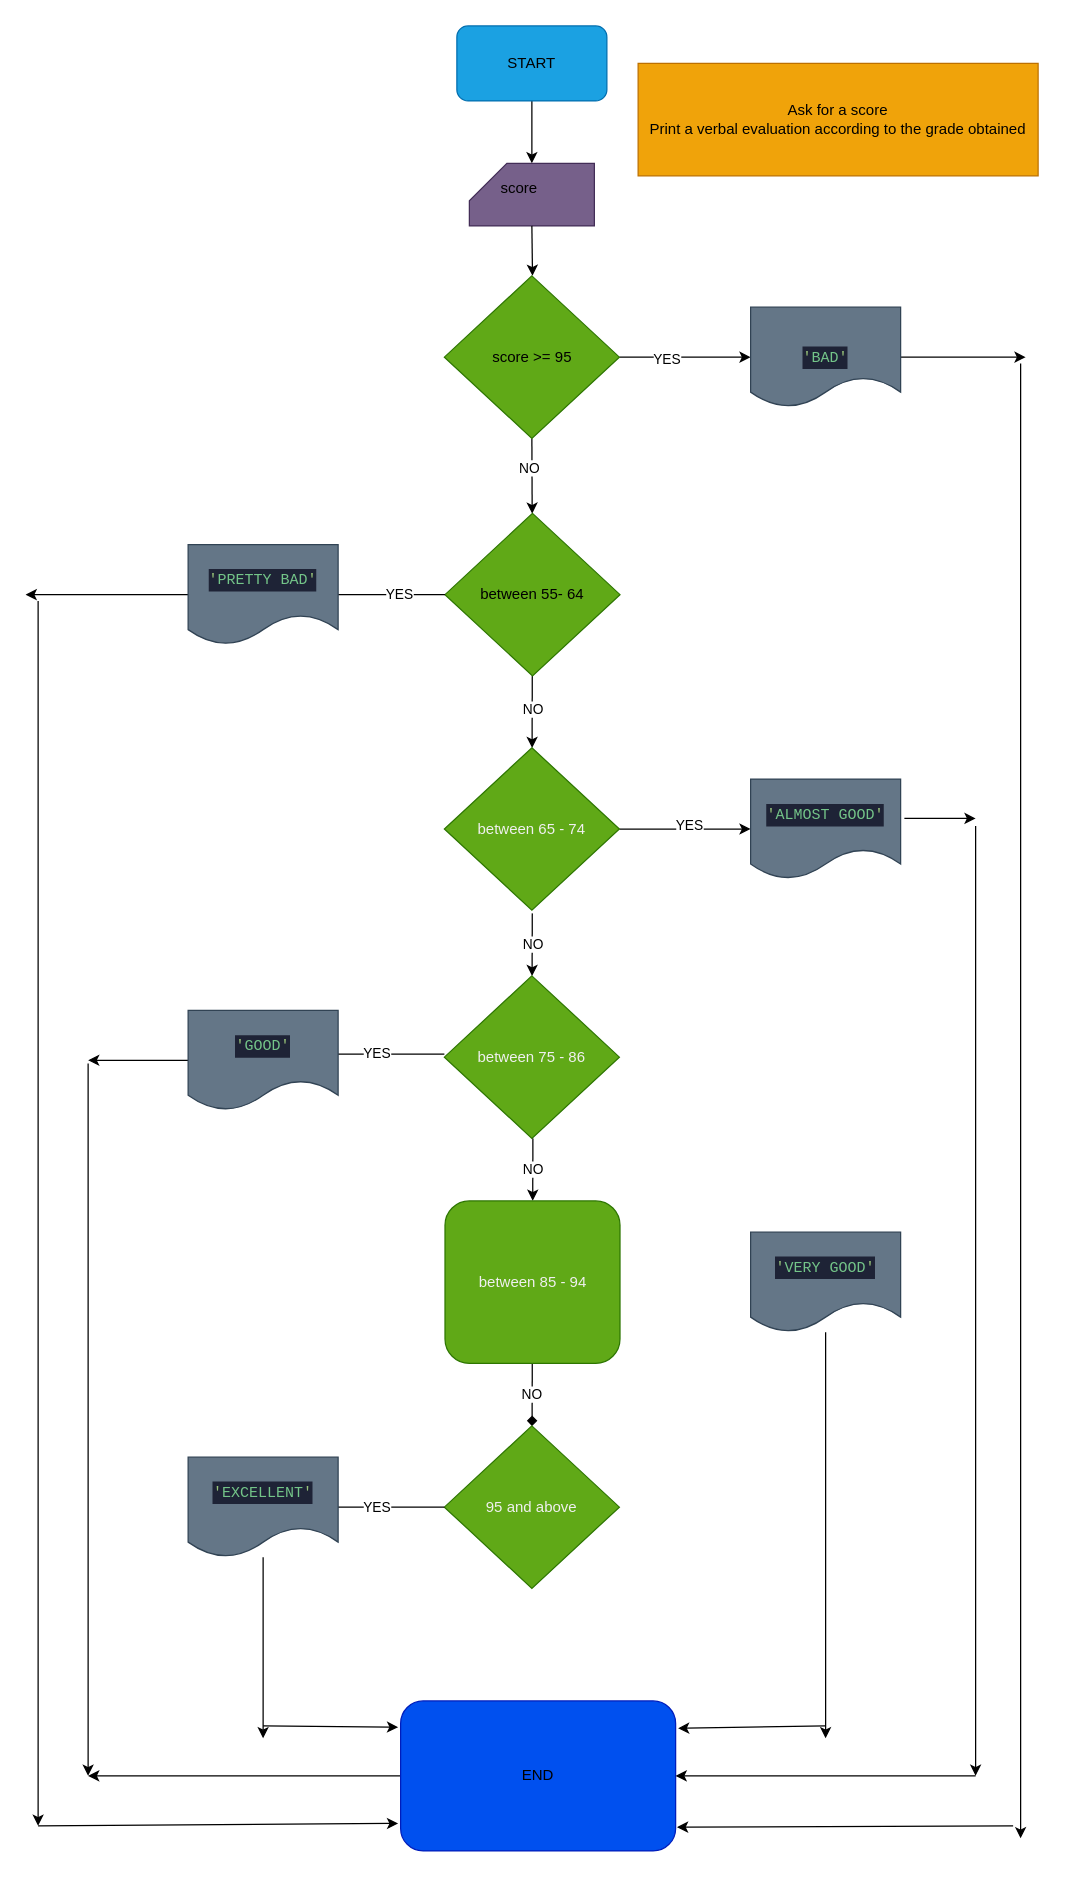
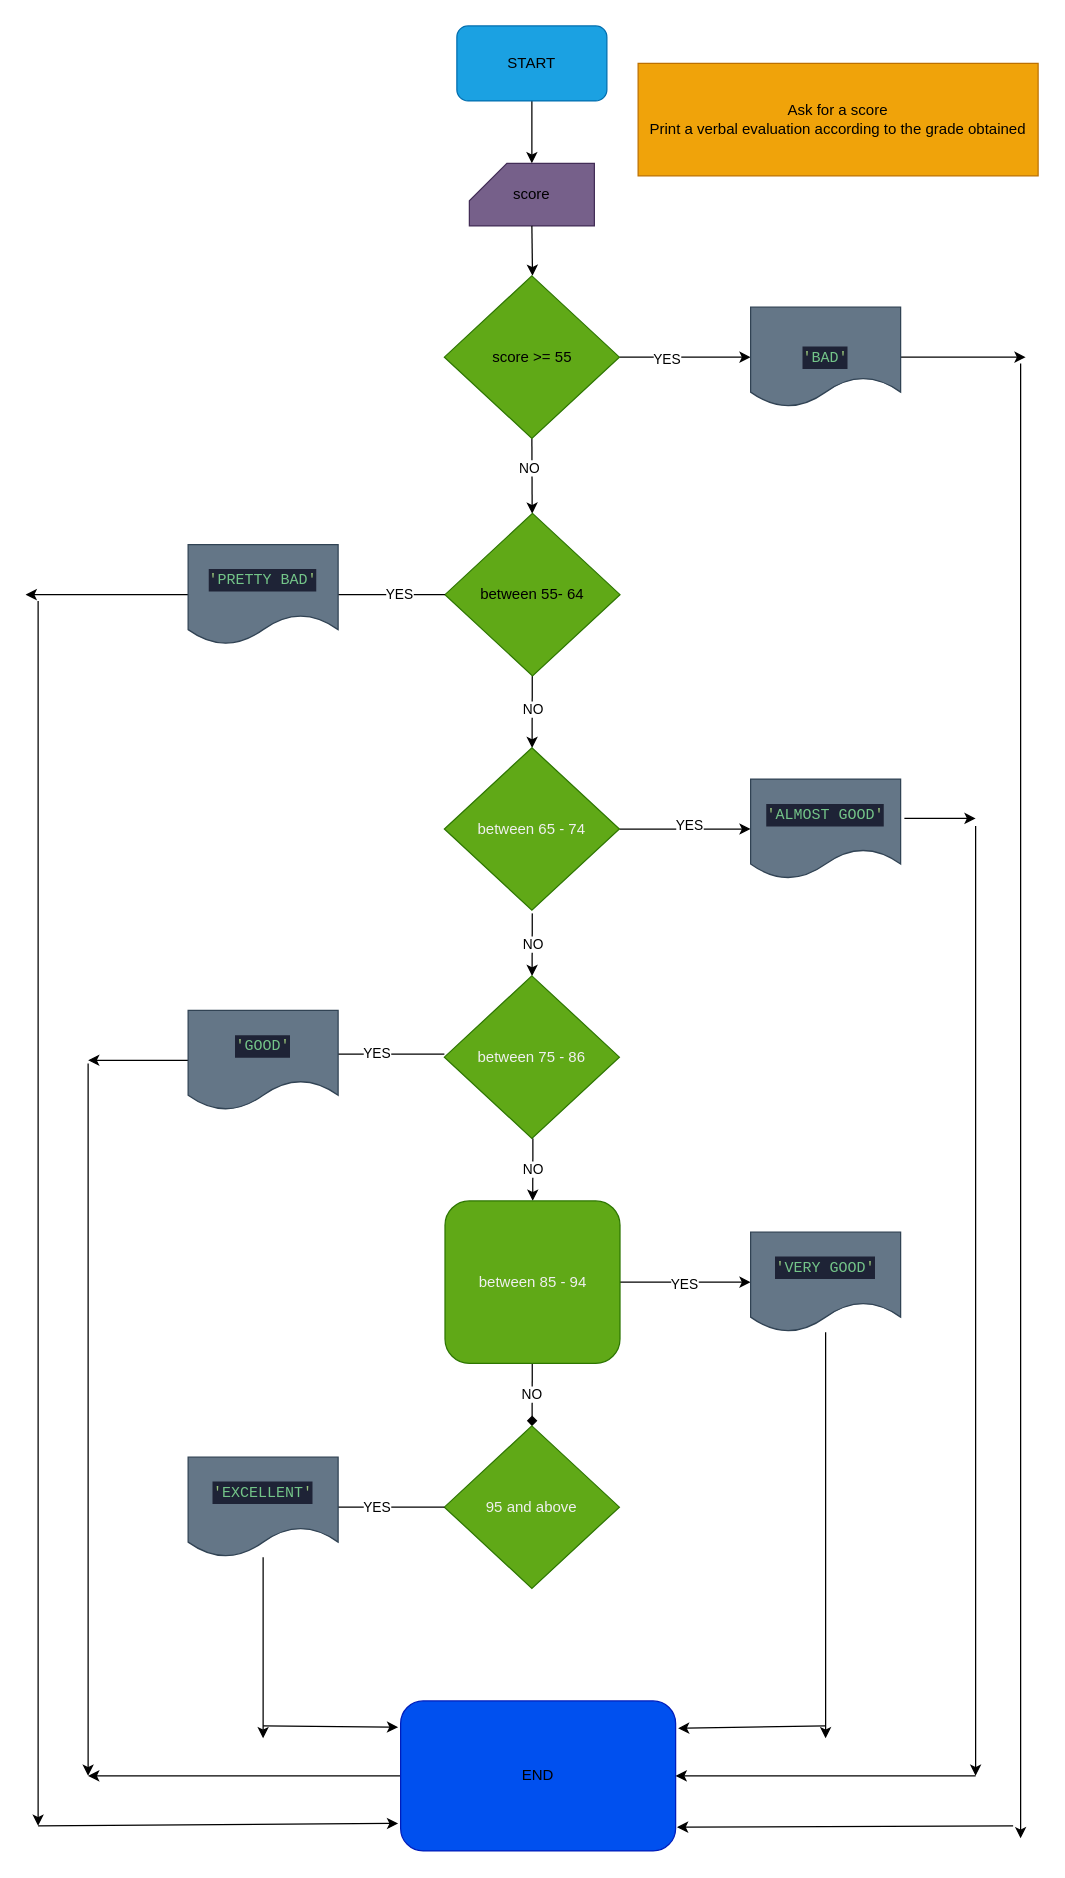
node "score": moved (519, 188) -> (532, 194)
node "score >= 95": label "score >= 95" -> "score >= 55"
edge "between 85 - 94" -> "'VERY GOOD'": added, label "YES"
